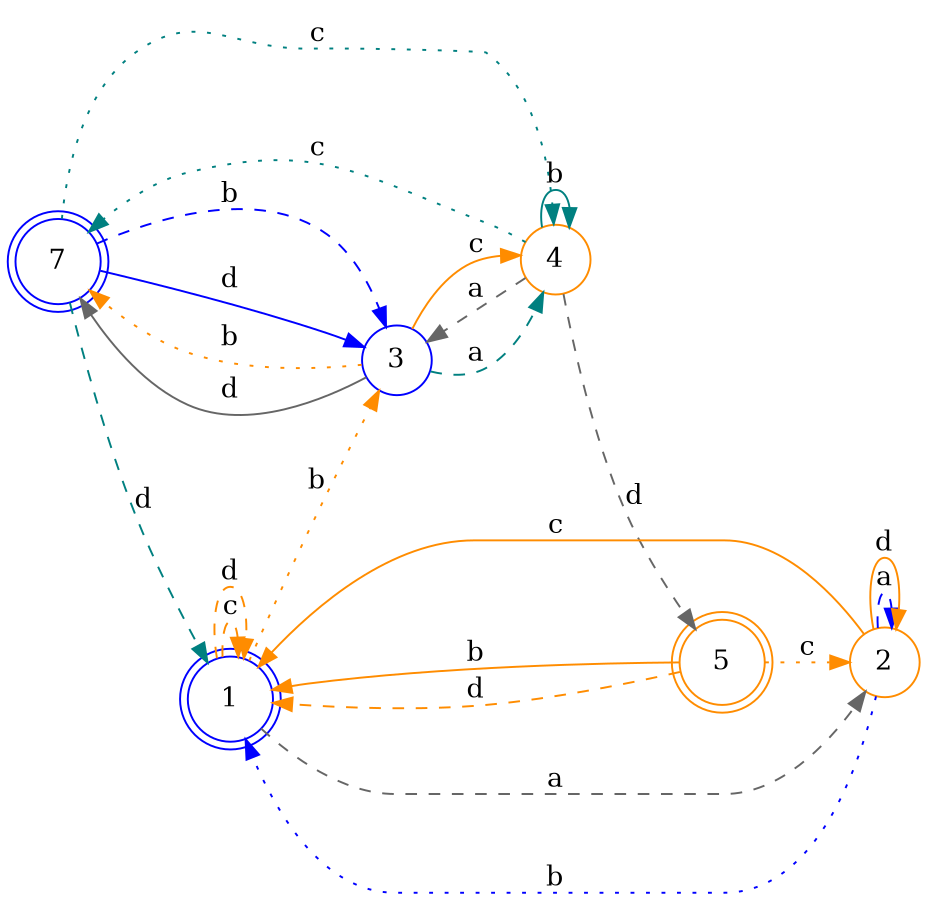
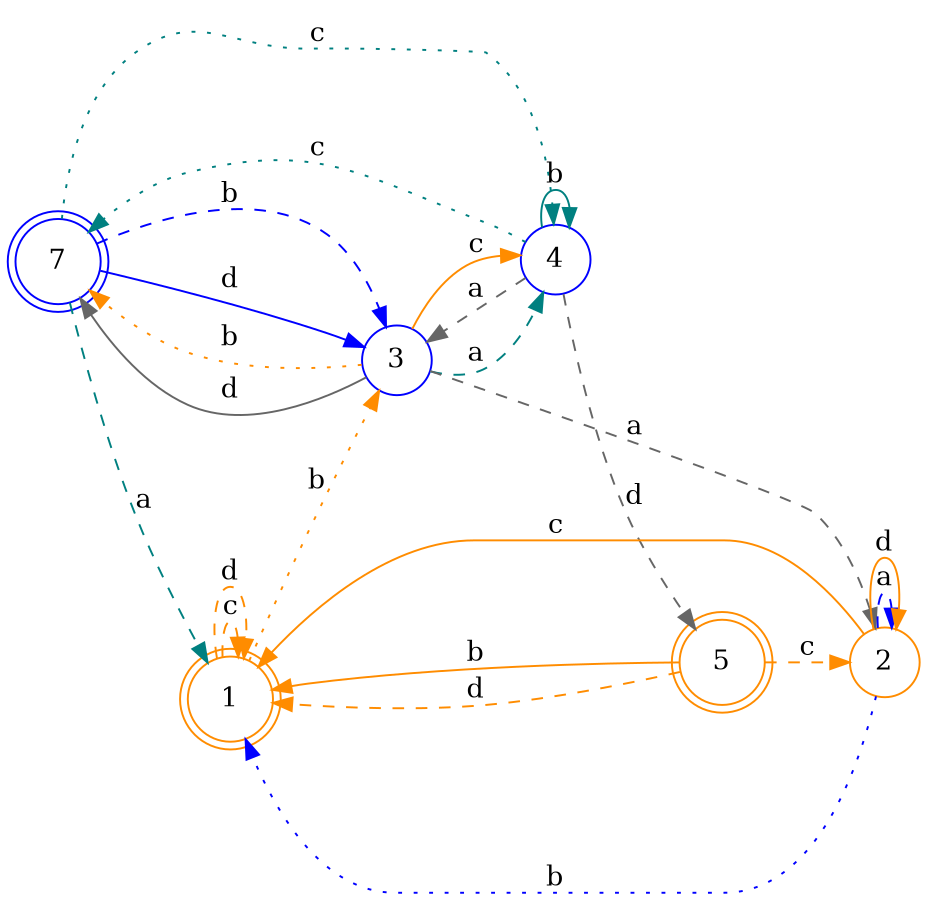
node "4": color darkorange -> blue
edge "7" -> "1": label "d" -> "a"
edge "5" -> "2": style dotted -> dashed
node "1": color blue -> darkorange
edge "1" -> "2": now "3" -> "2"
